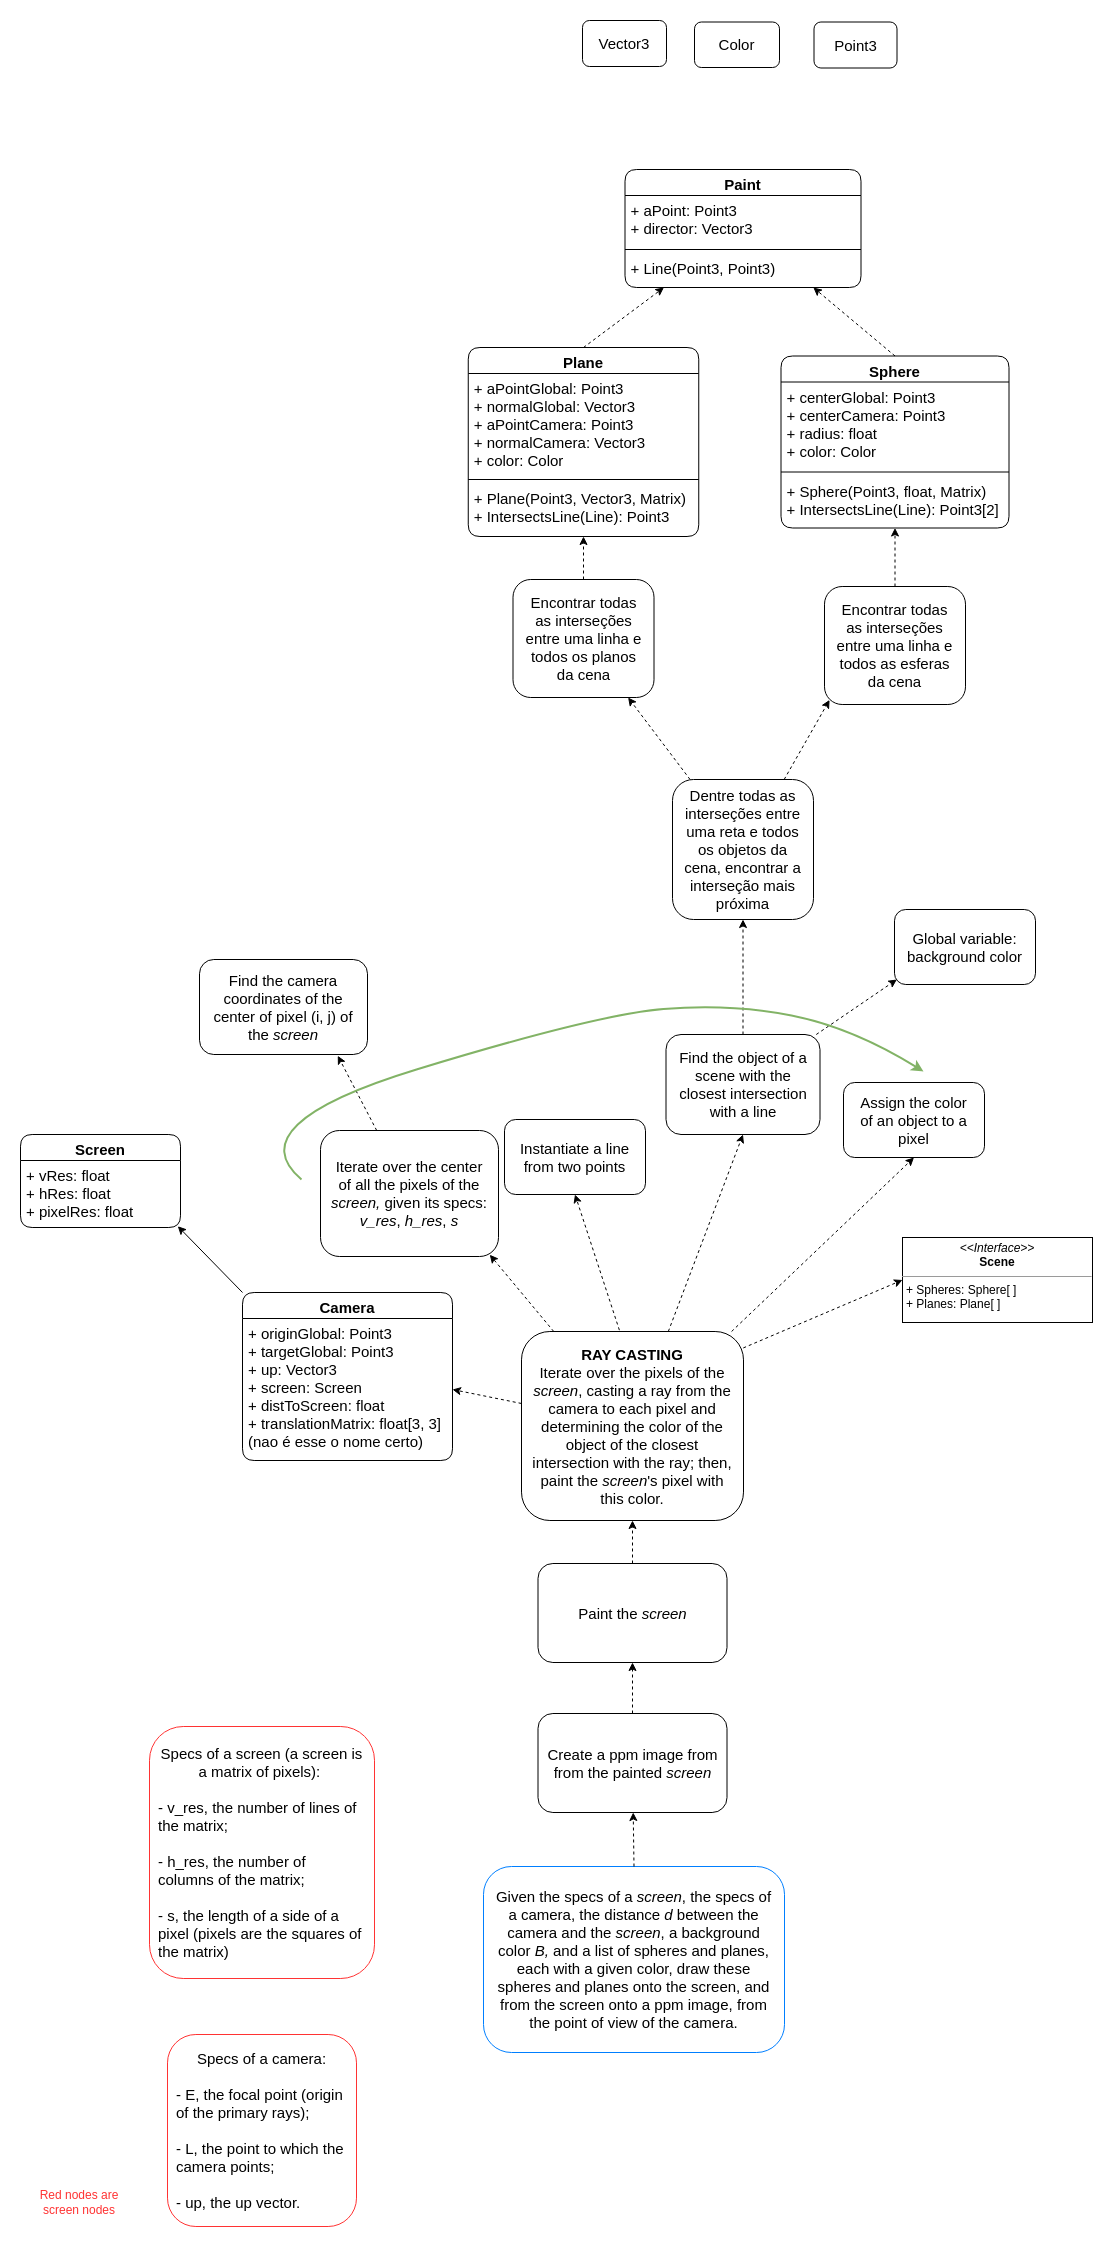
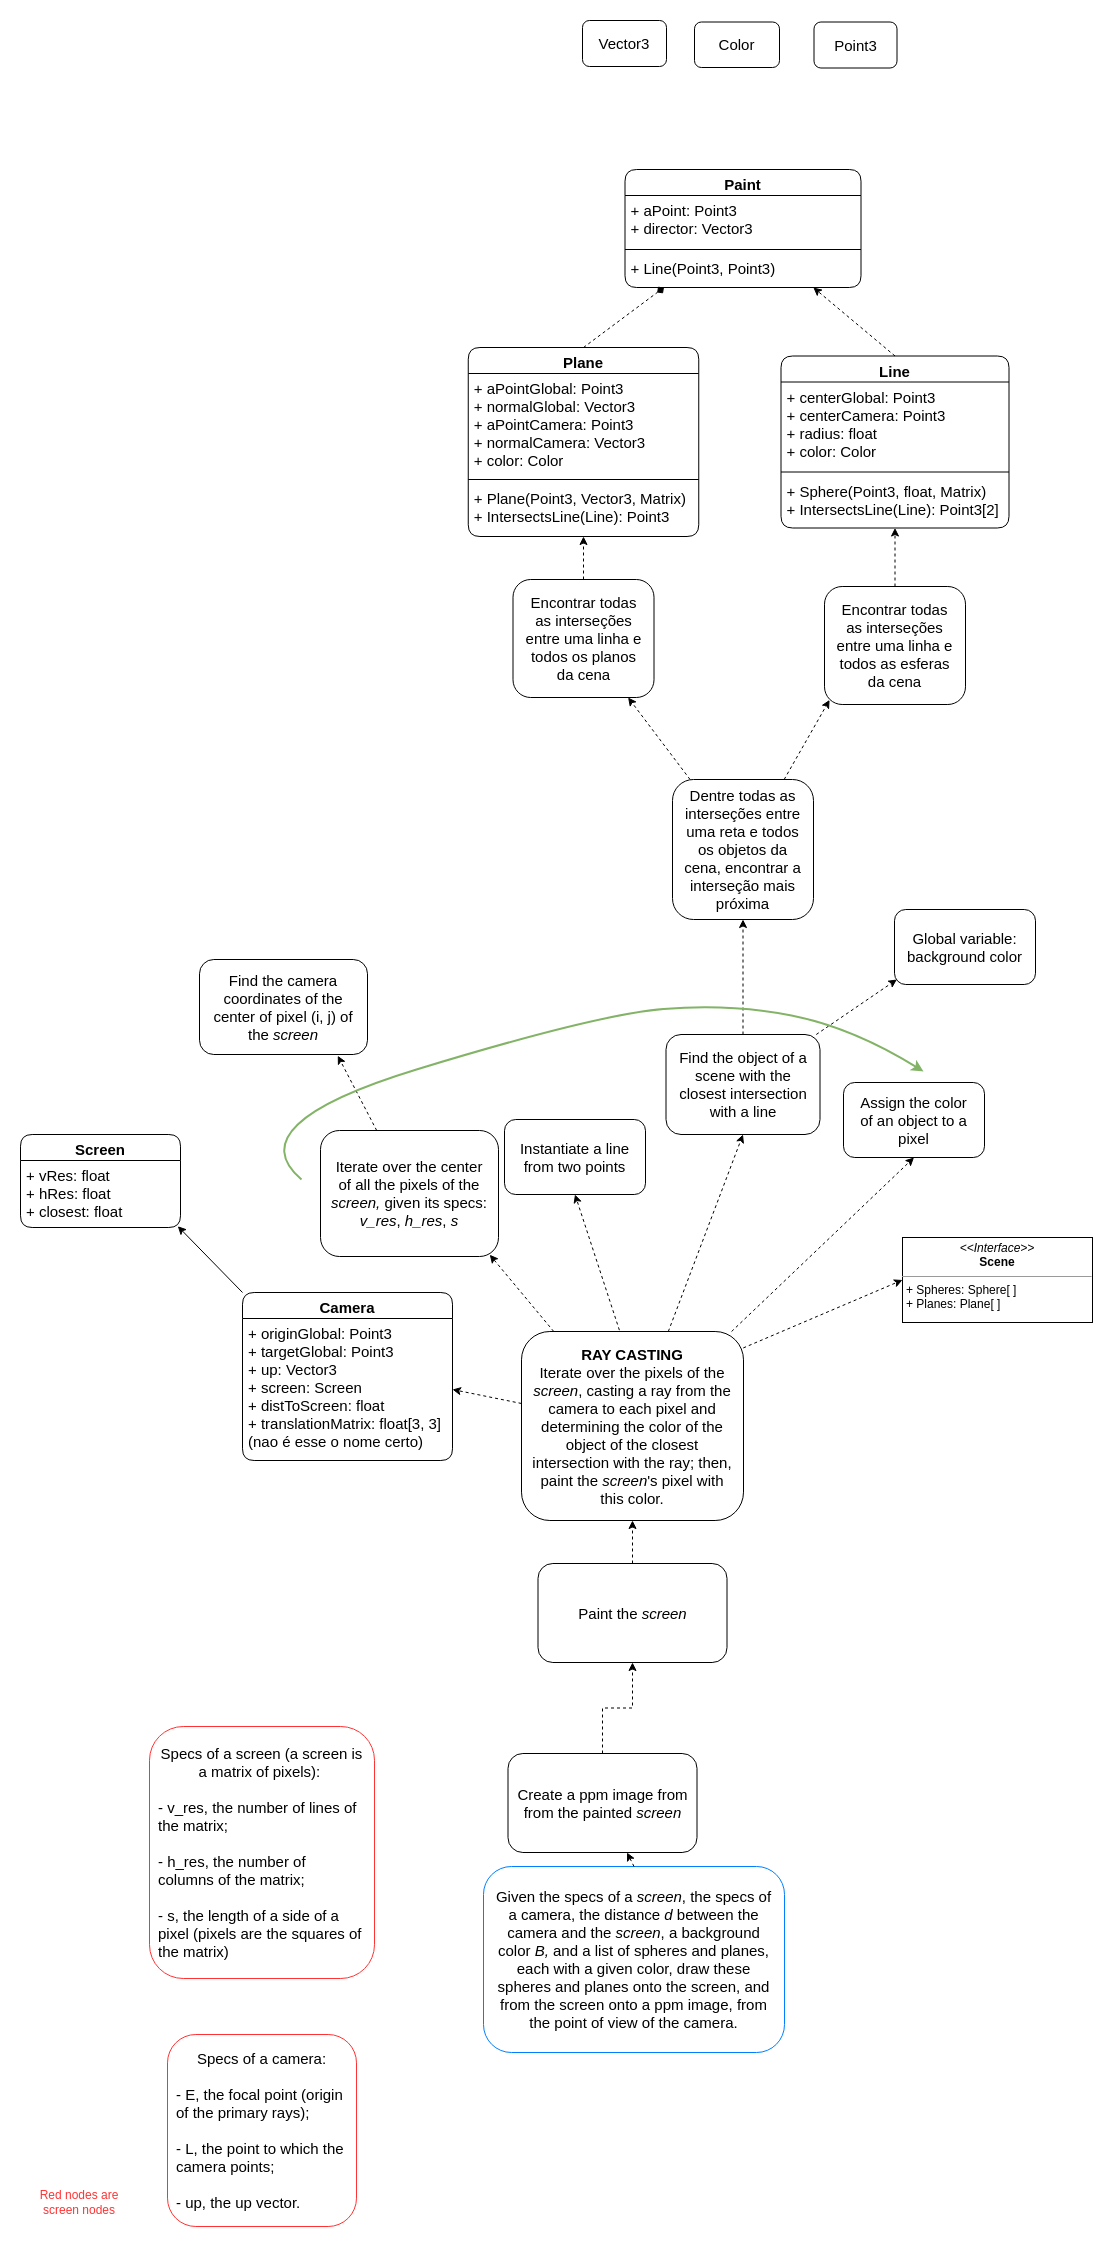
edge "Plane" -> "Paint": arrowhead classic -> diamond
node "Sphere": label "Sphere" -> "Line"
node "+ vRes: float + hRes: float + pixelRes: float": label "+ vRes: float + hRes: float + pixelRes: float" -> "+ vRes: float + hRes: float + closest: float"
node "Create a ppm image from from the painted screen": moved (633, 1763) -> (603, 1803)
